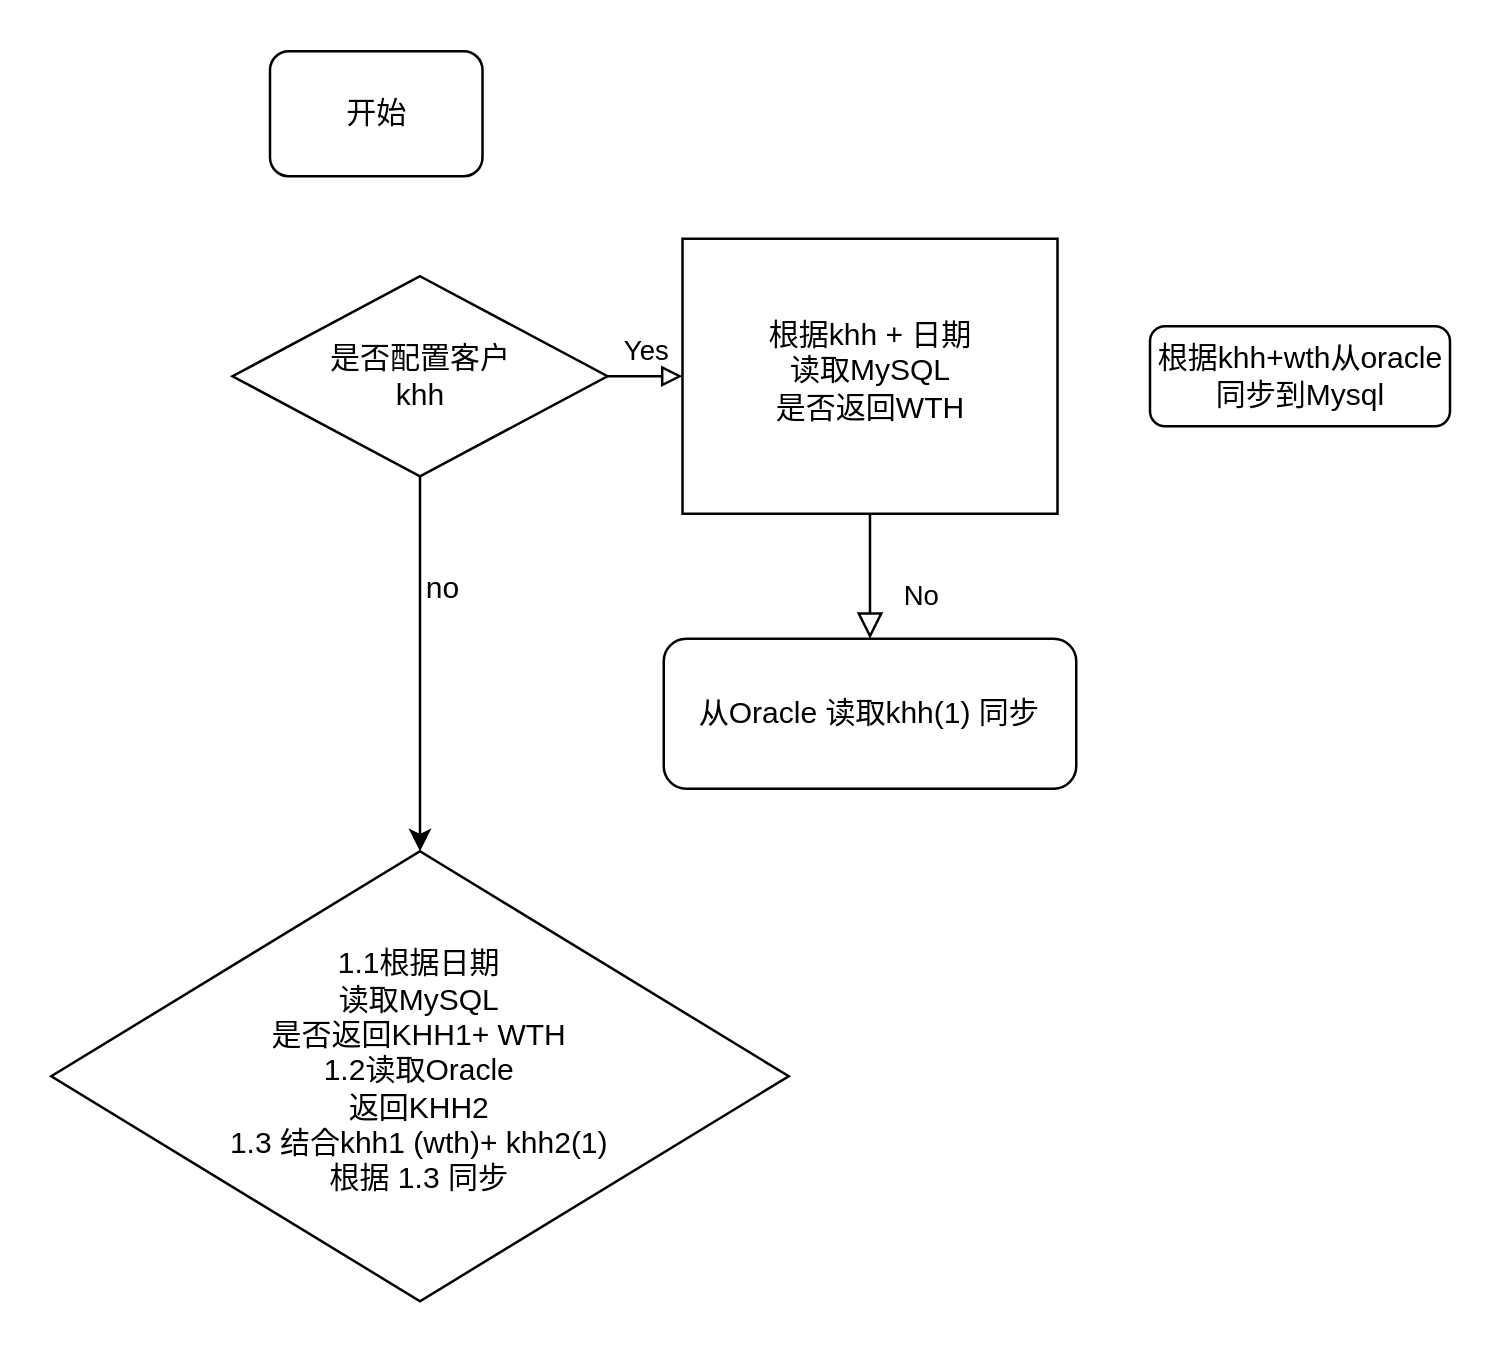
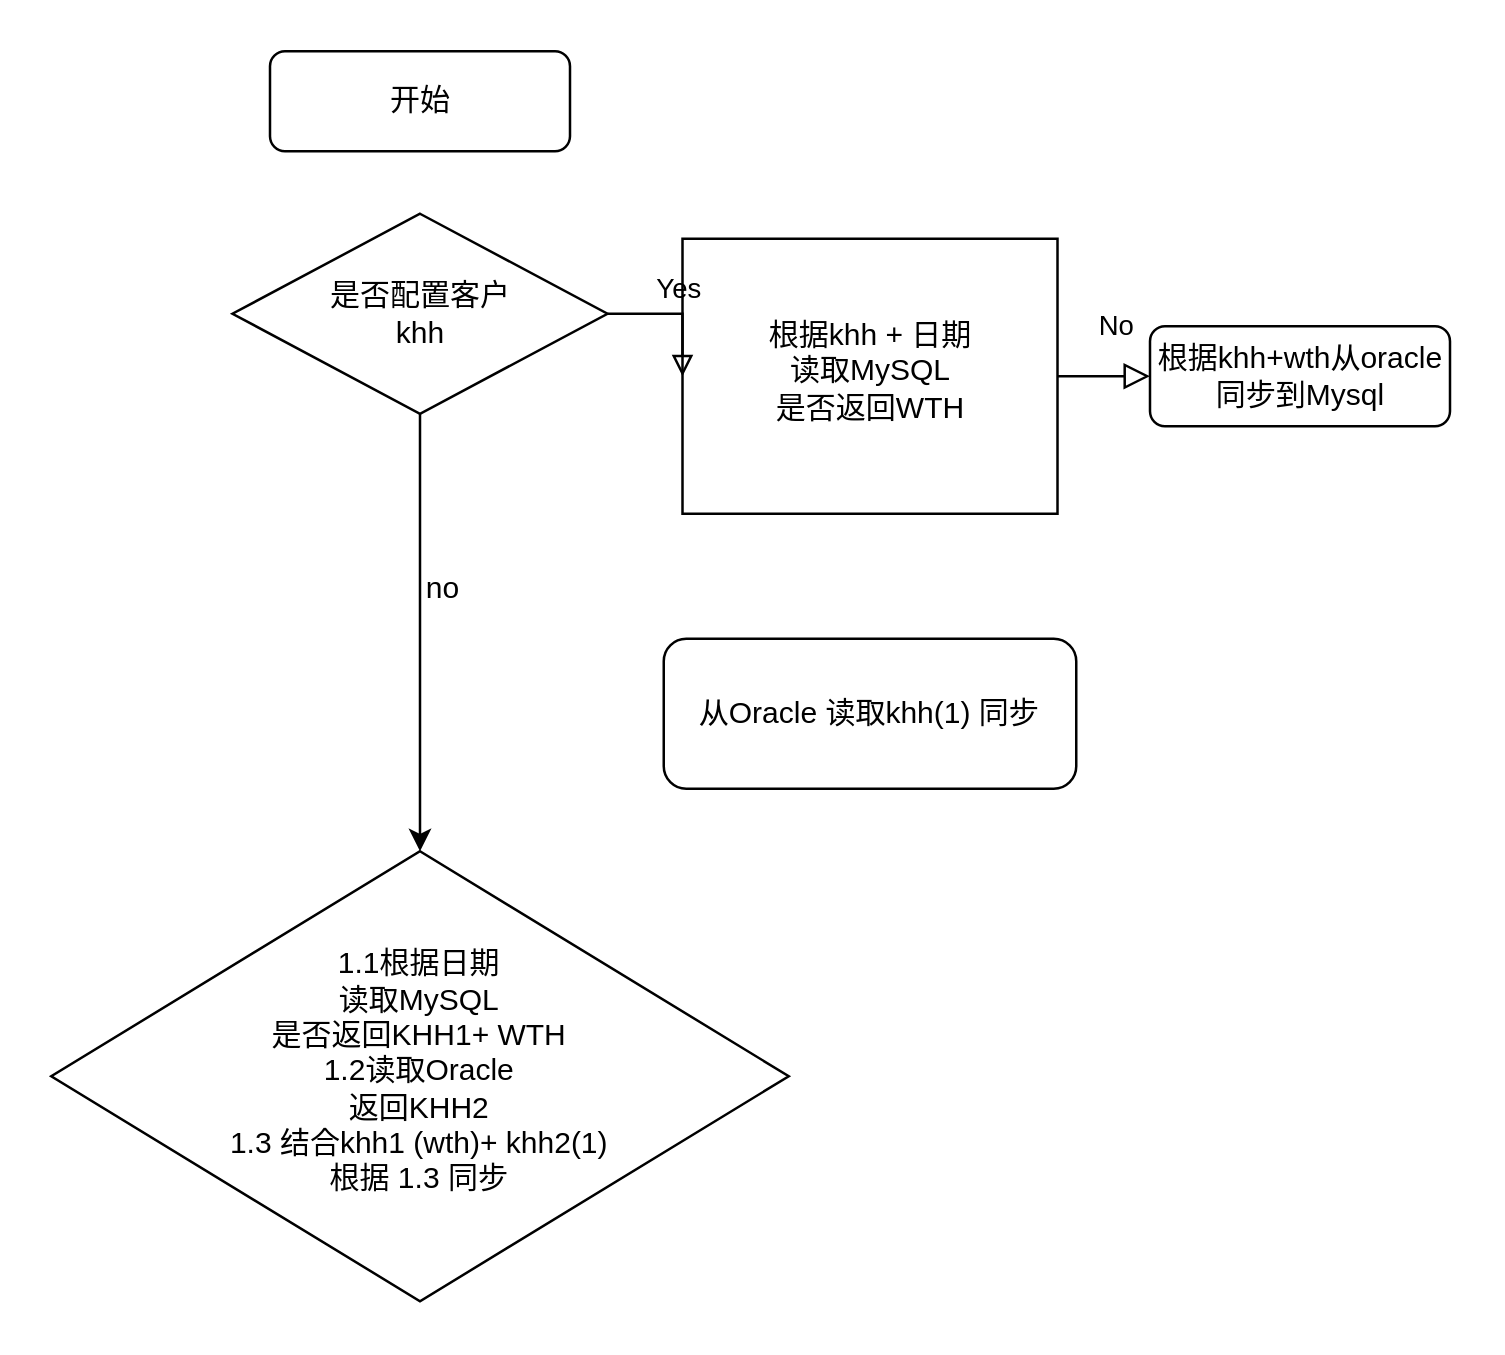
node "开始": size 213x125 -> 300x100
node "是否配置客户 khh": moved (420, 376) -> (420, 314)
edge "根据khh + 日期 读取MySQL 是否返回WTH" -> "从Oracle 读取khh(1) 同步": now "根据khh + 日期 读取MySQL 是否返回WTH" -> "根据khh+wth从oracle同步到Mysql"
